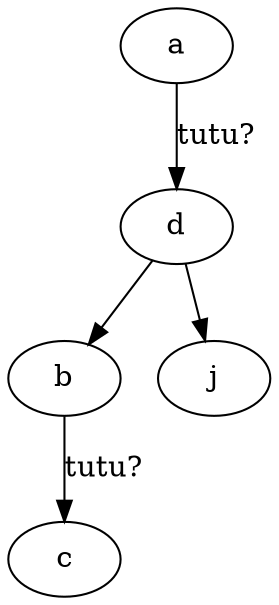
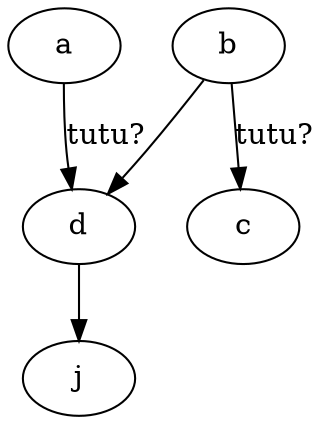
edge "d" -> "b": reversed
